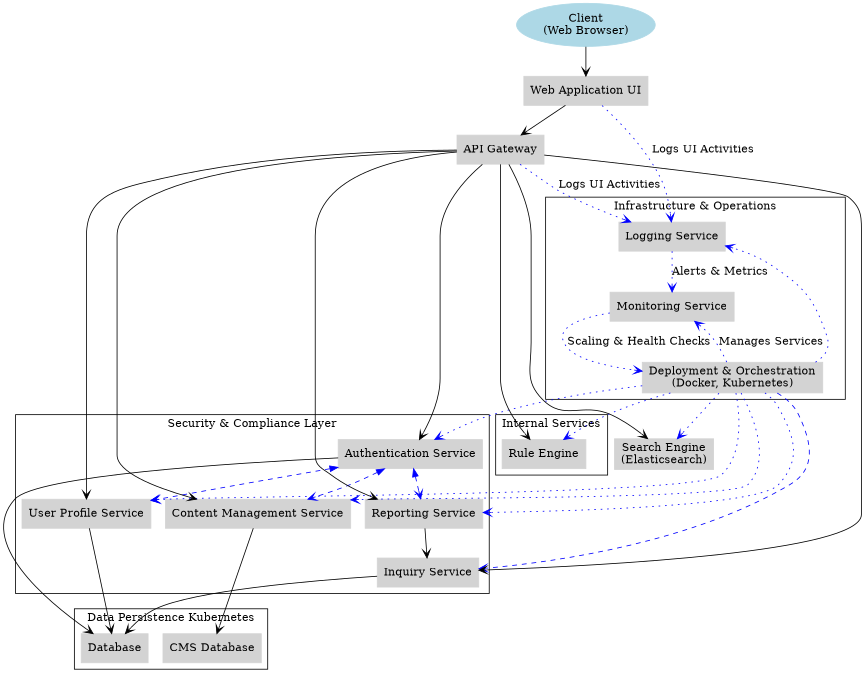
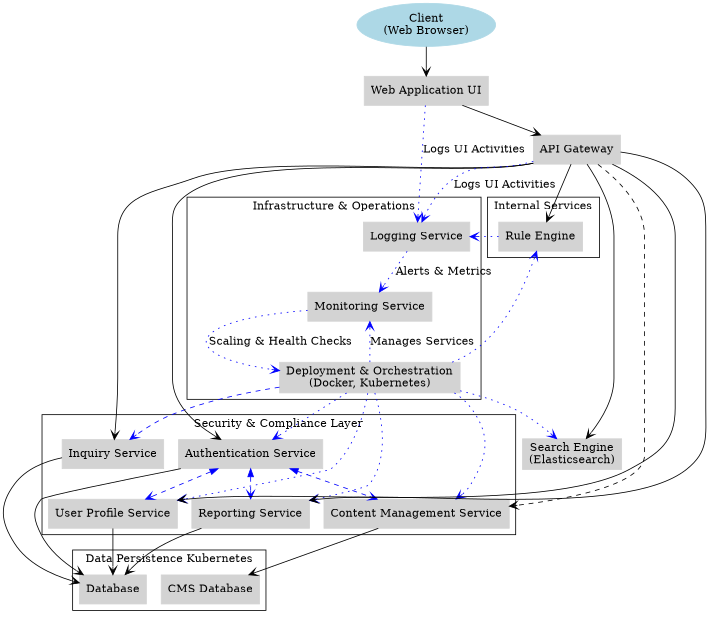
edge "API Gateway" -> "Content Management Service": style solid -> dashed
edge "Deployment & Orchestration (Docker, Kubernetes)" -> "Logging Service": now "Rule Engine" -> "Logging Service"
edge "Reporting Service" -> "Inquiry Service": now "Reporting Service" -> "Database"
